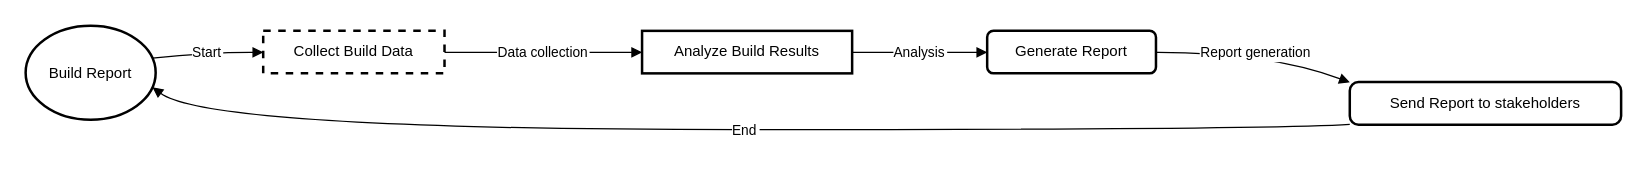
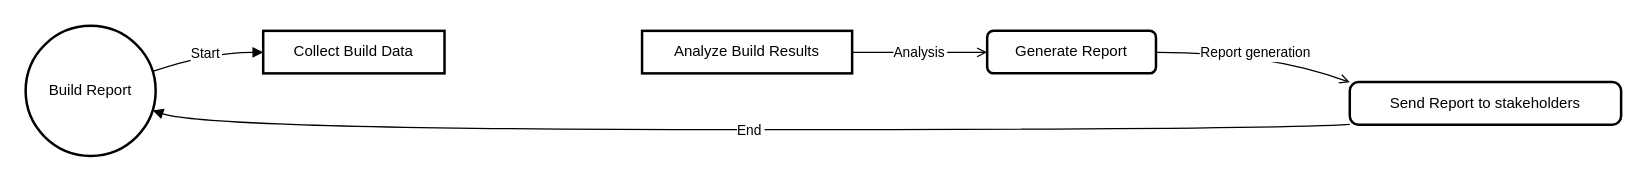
node "Collect Build Data": style dashed -> solid
edge "Collect Build Data" -> "Analyze Build Results": removed, label "Data collection"
edge "Analyze Build Results" -> "Generate Report": arrowhead block -> open
node "Build Report": size 130x94 -> 130x130
edge "Generate Report" -> "Send Report to stakeholders": arrowhead block -> open
